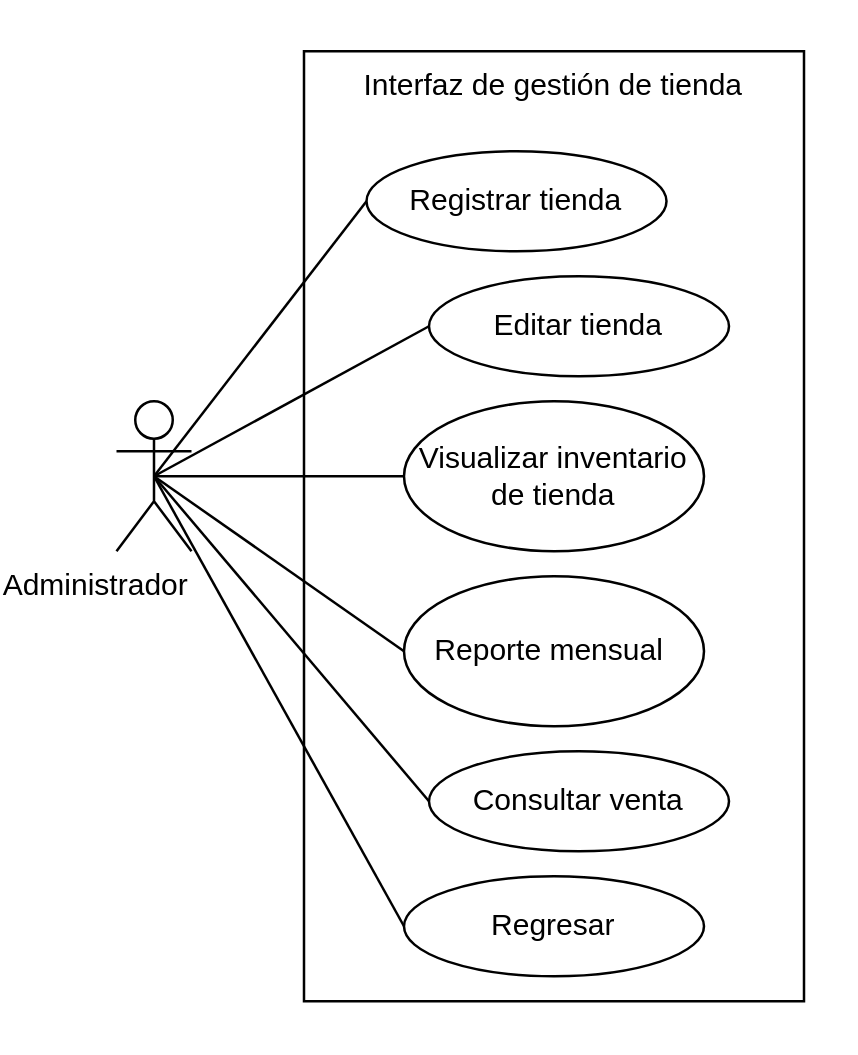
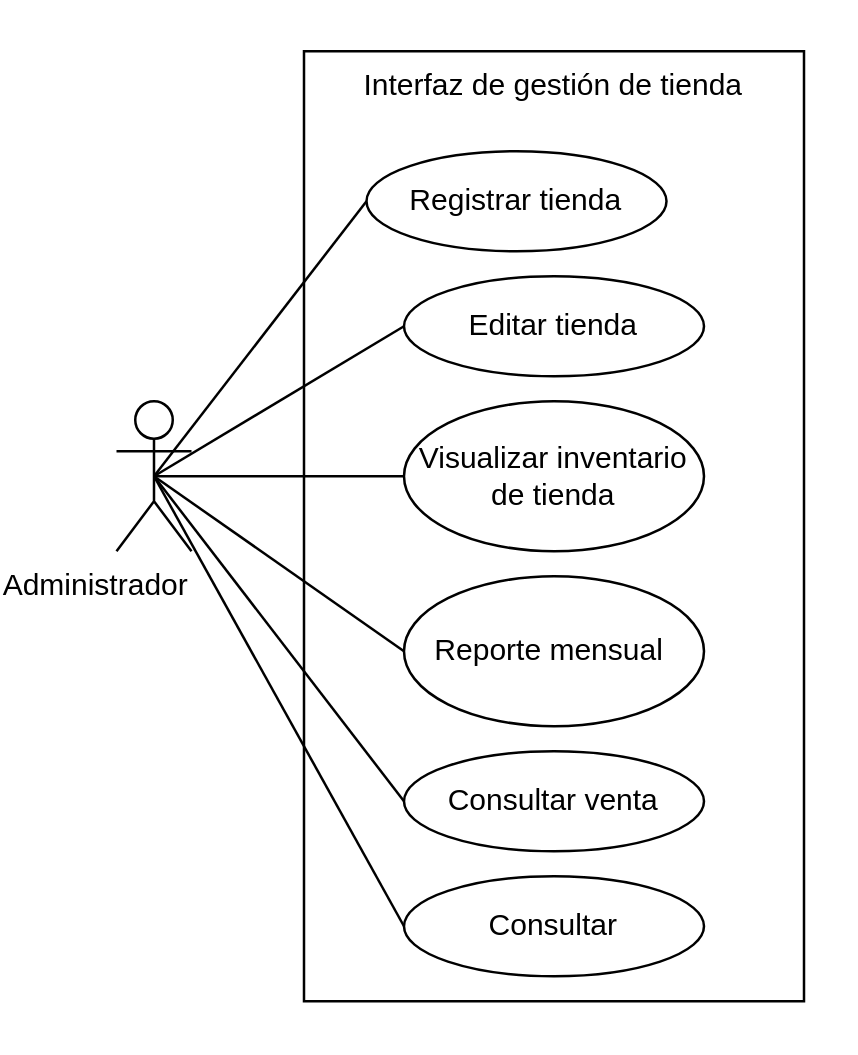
node "Editar tienda": moved (579, 326) -> (554, 326)
node "Consultar venta": moved (579, 801) -> (554, 801)
node "Regresar": label "Regresar" -> "Consultar"
